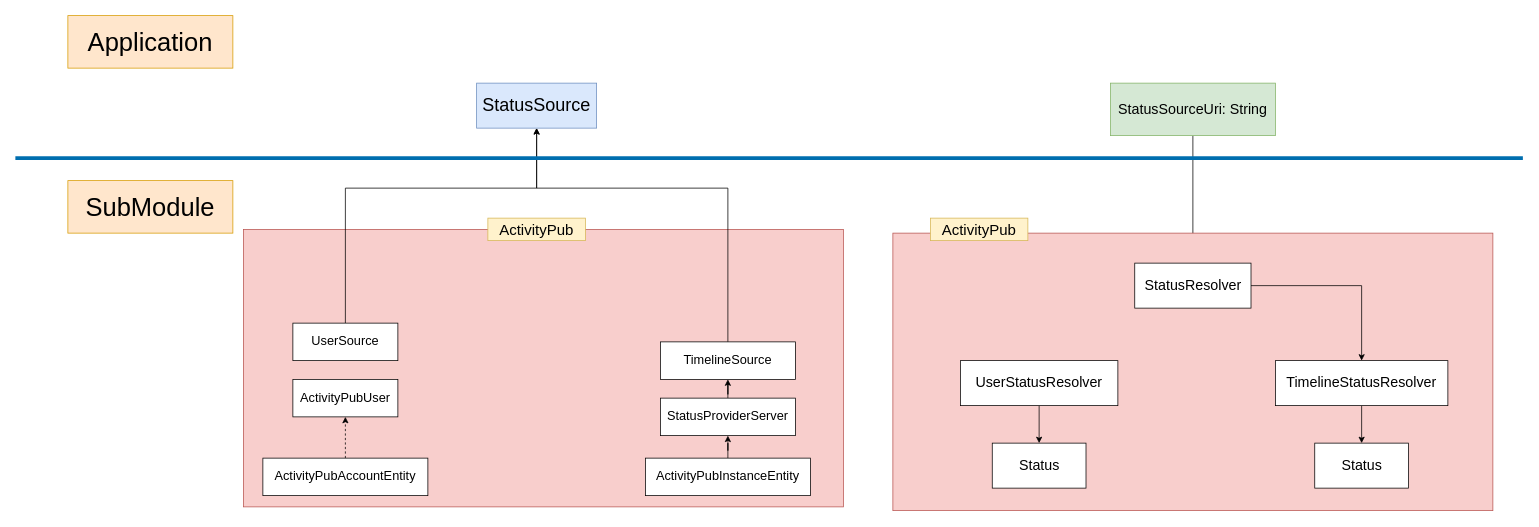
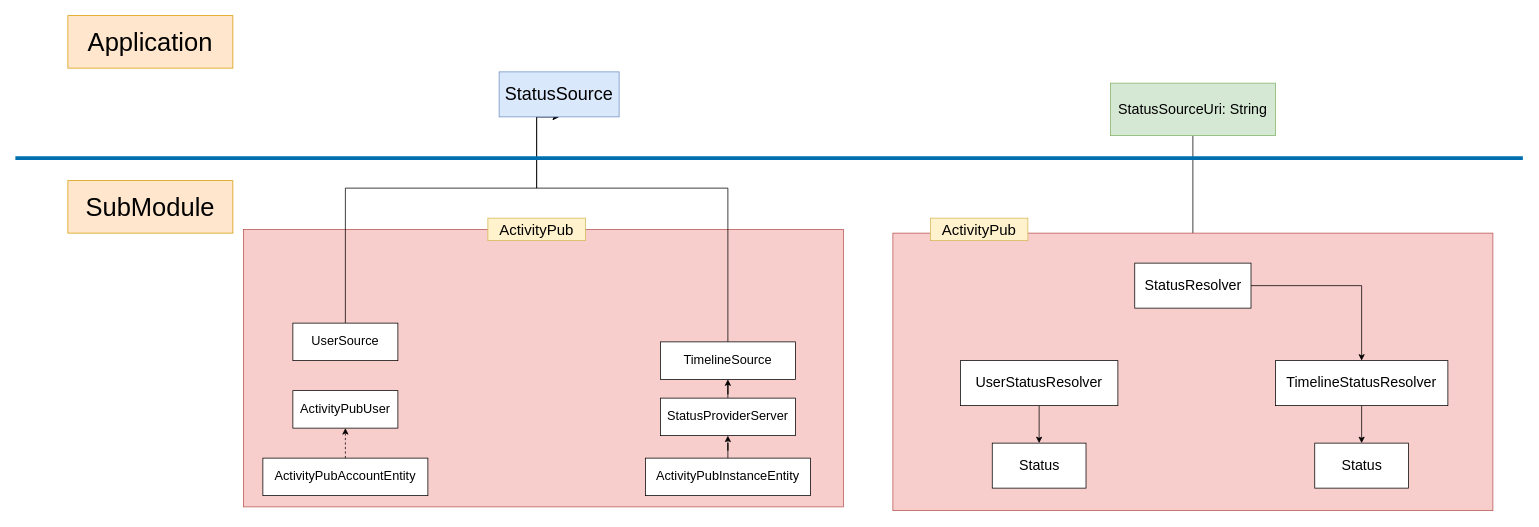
node "StatusSource": moved (537, 105) -> (559, 94)
node "ActivityPubUser": moved (345, 398) -> (345, 409)
